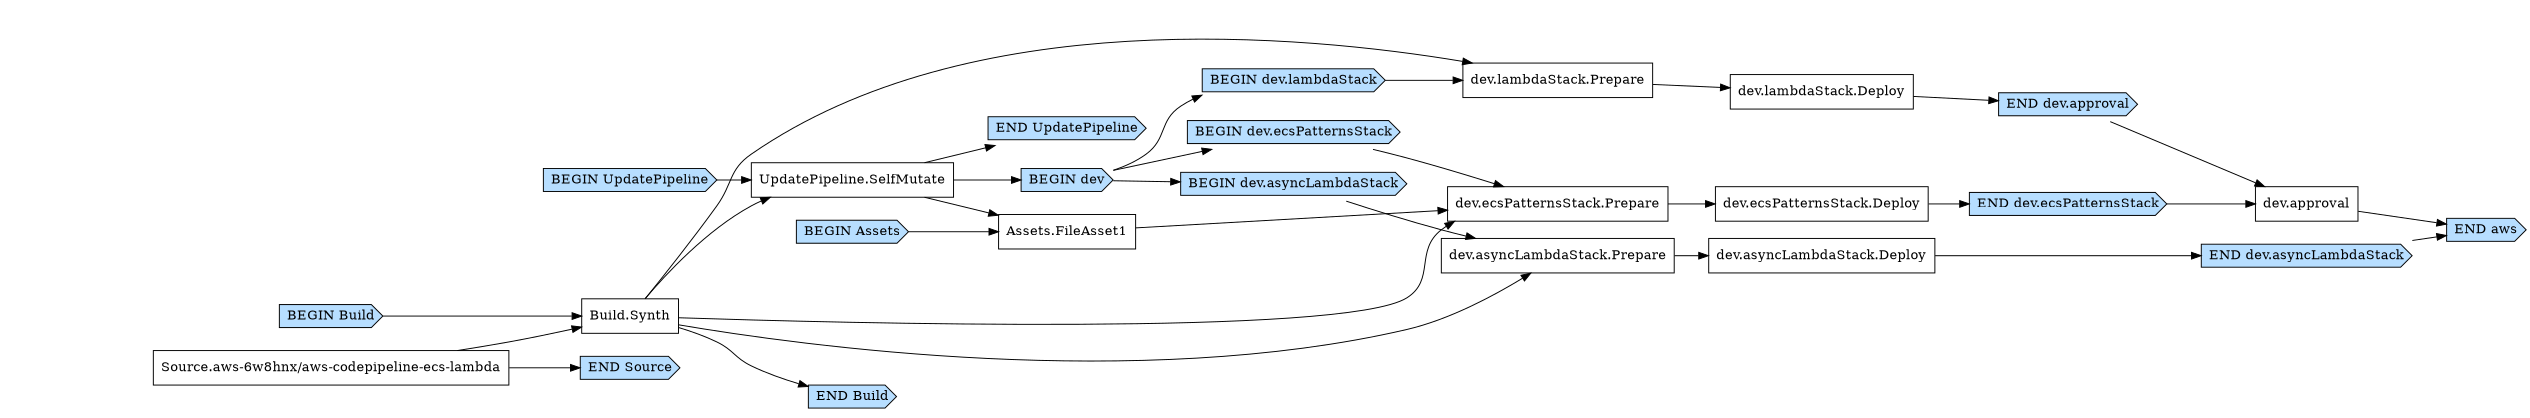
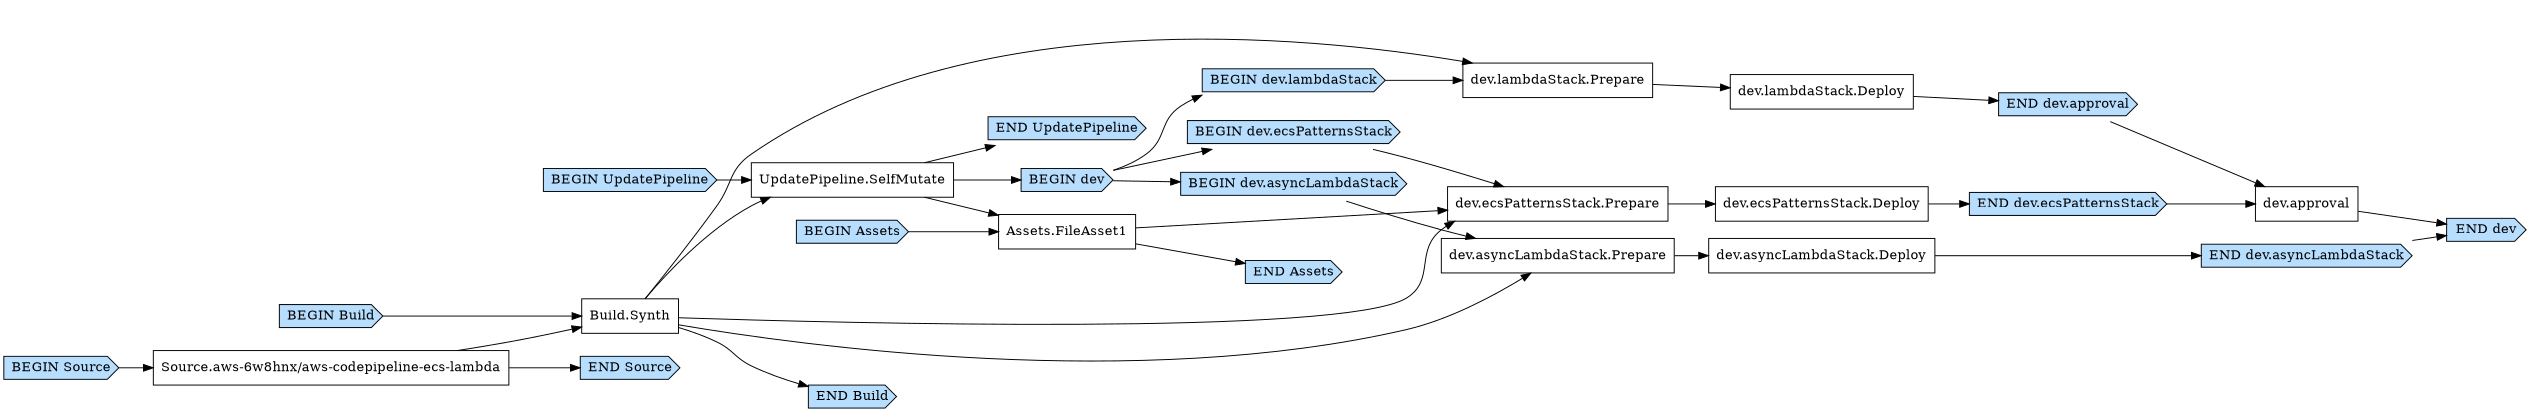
node "END aws": label "END aws" -> "END dev"
node "END Assets": added
node "BEGIN Source": added
